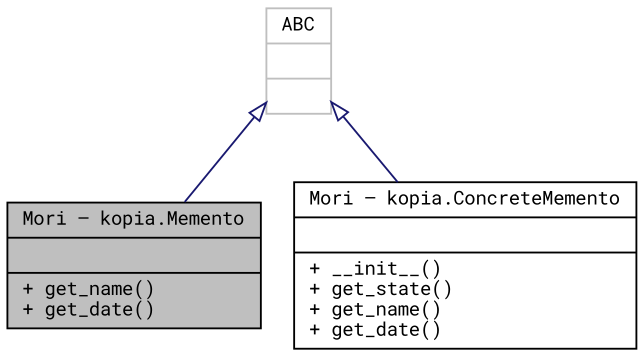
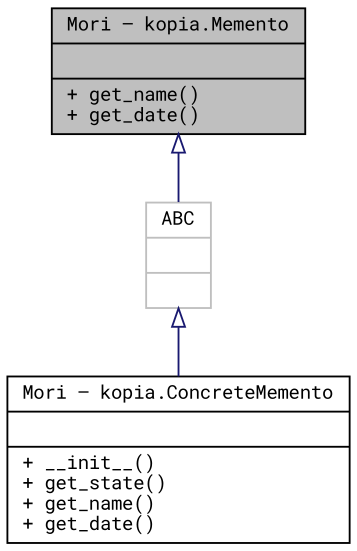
edge "Mori — kopia.Memento" -> "ABC": reversed
